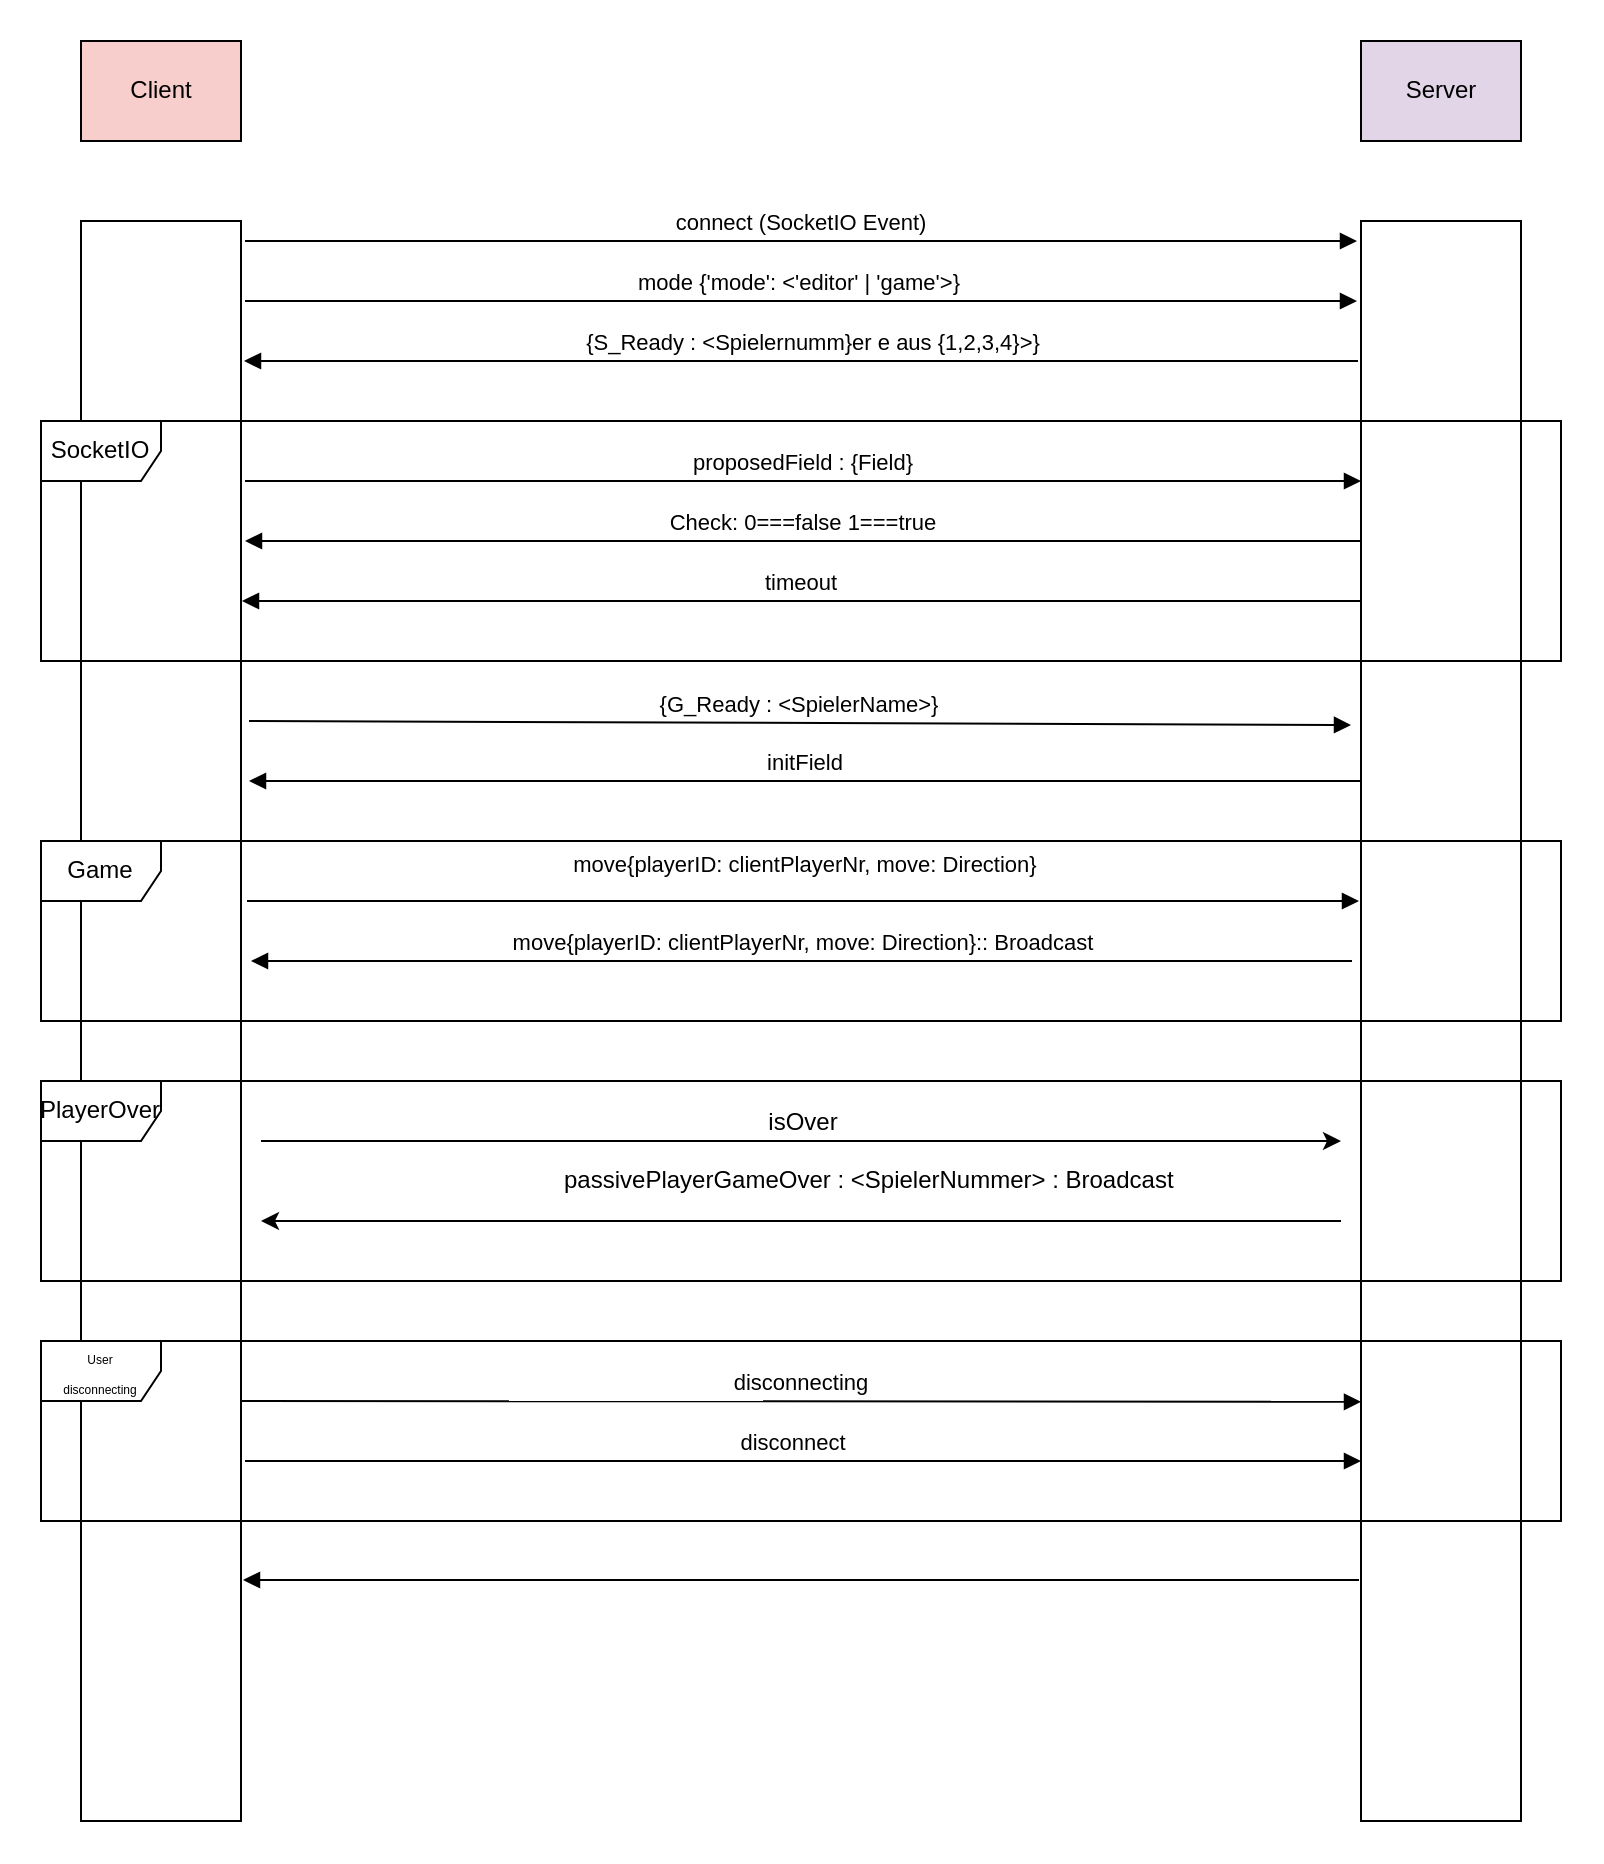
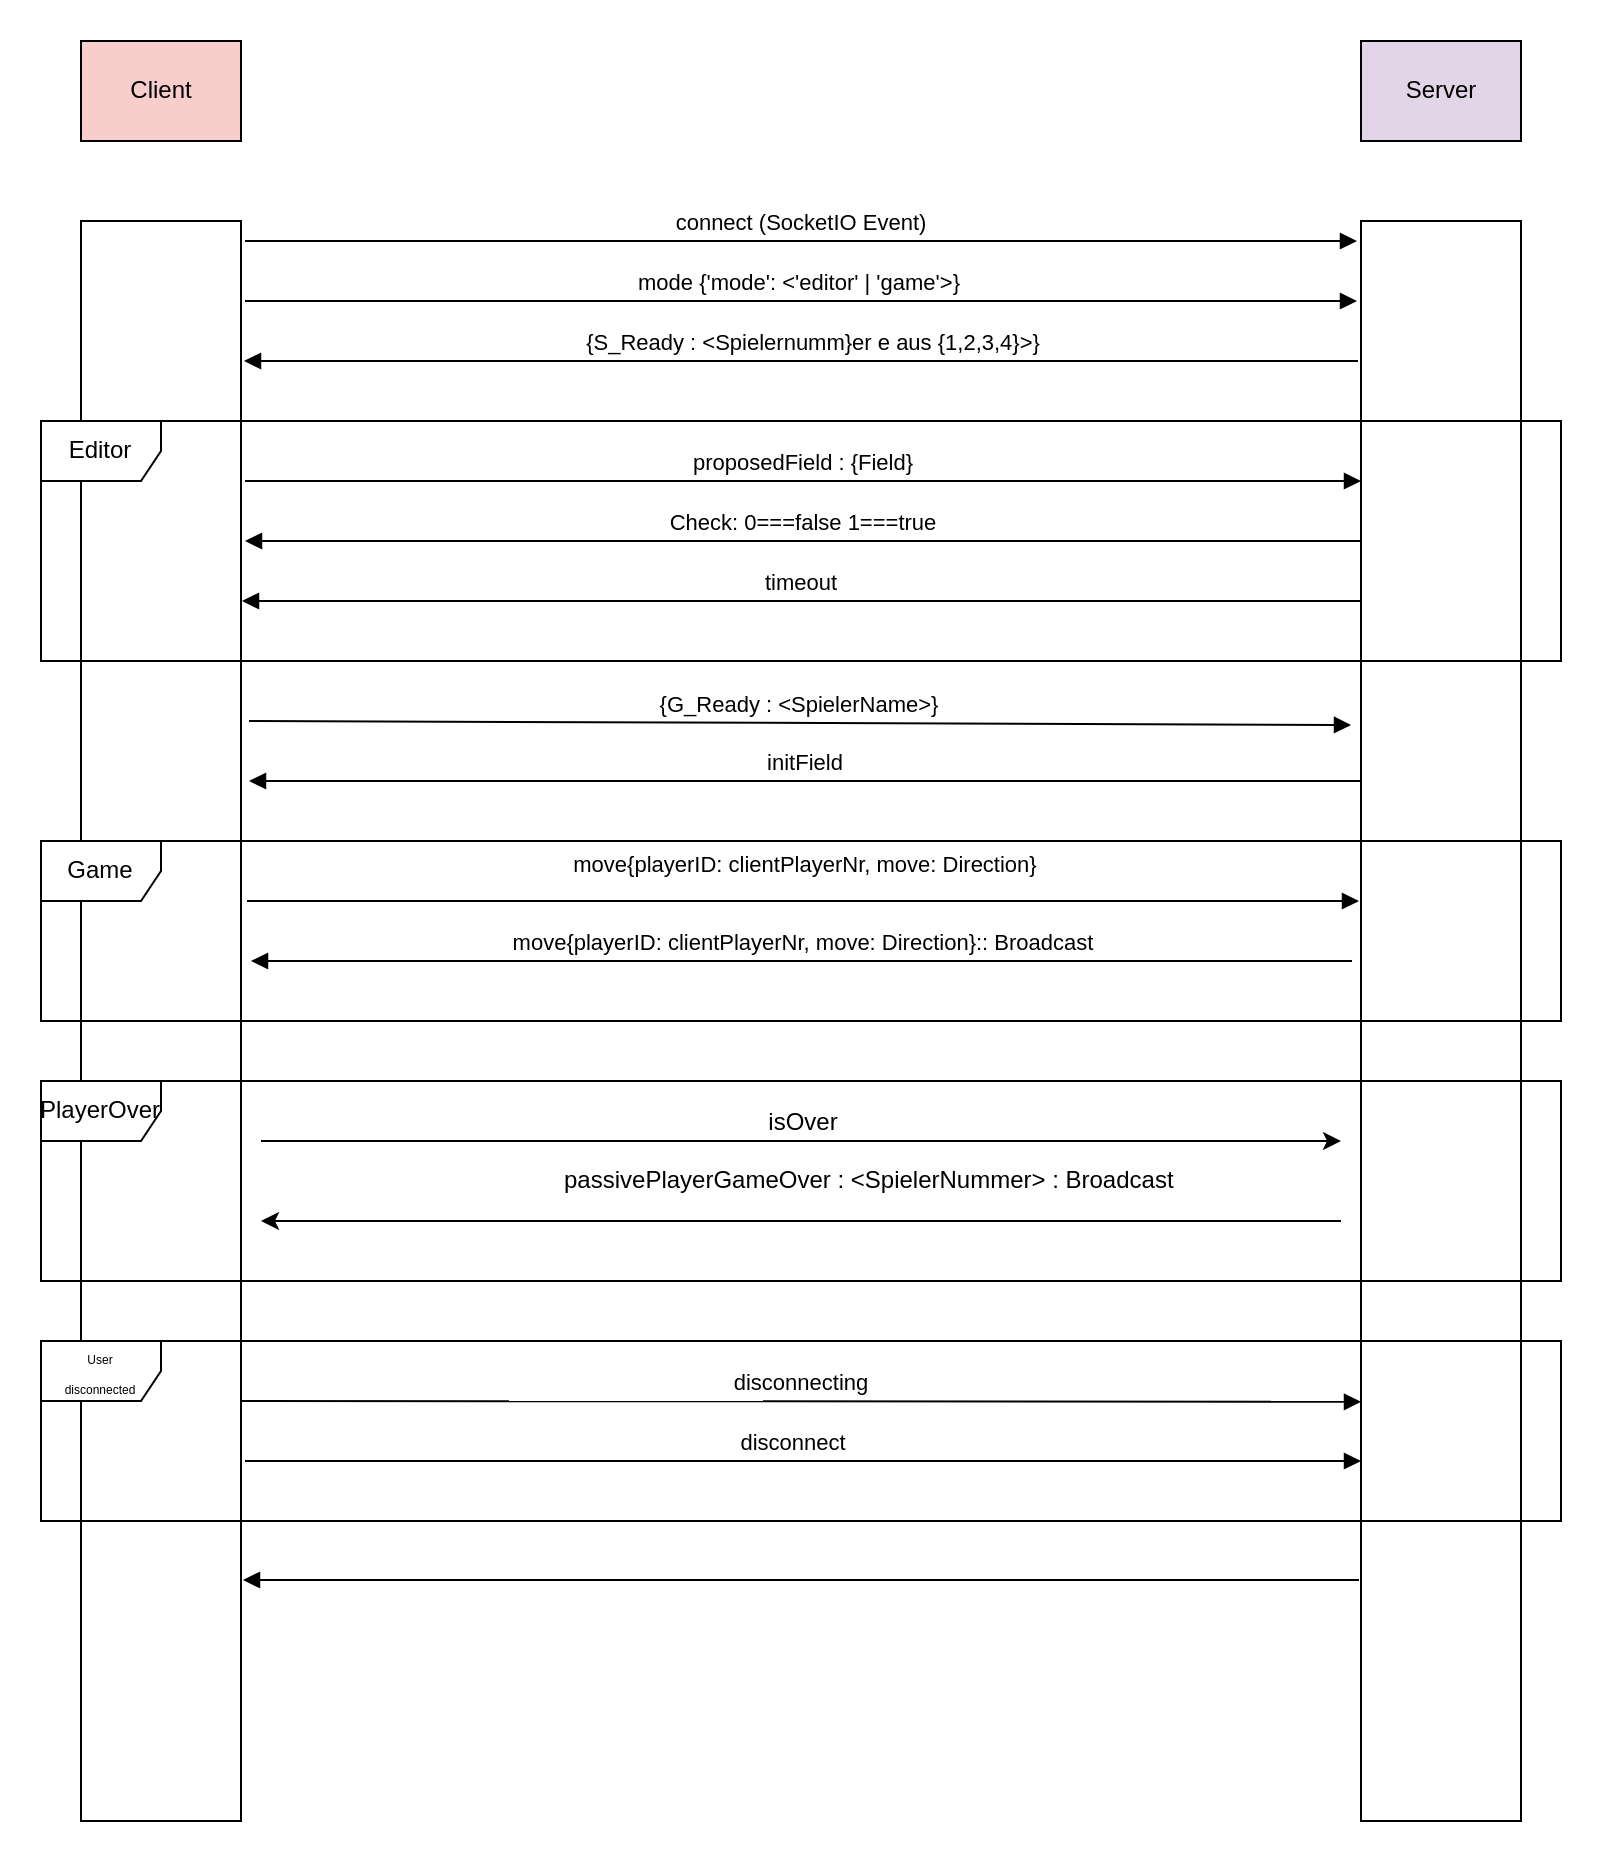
node "SocketIO": label "SocketIO" -> "Editor"
node "User disconnecting": label "User disconnecting" -> "User disconnected"
